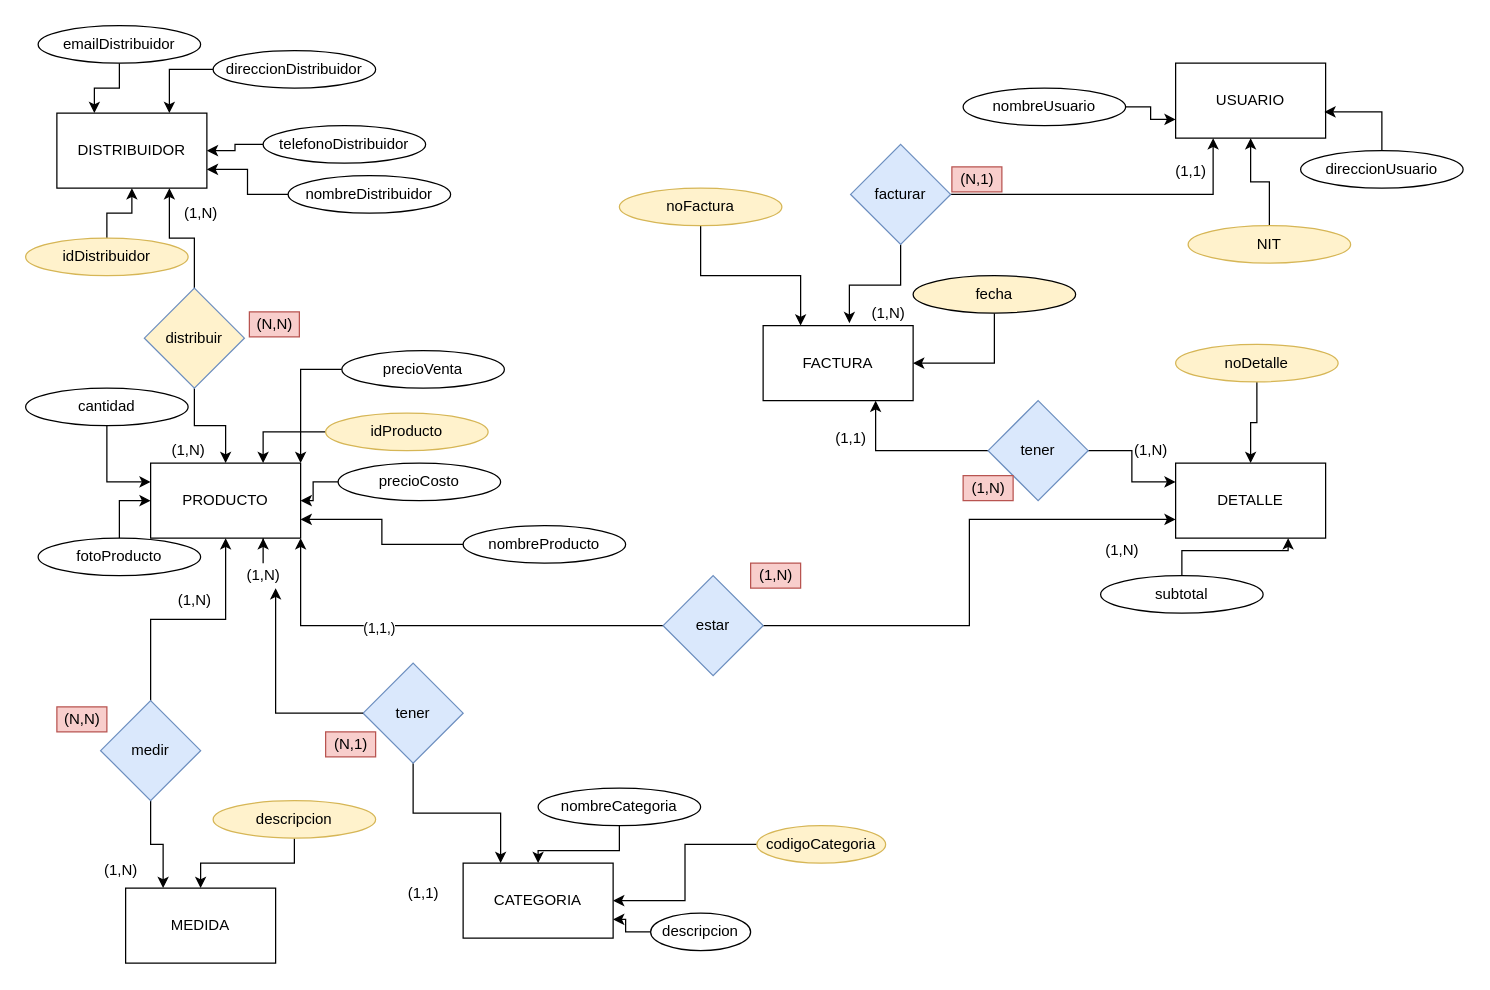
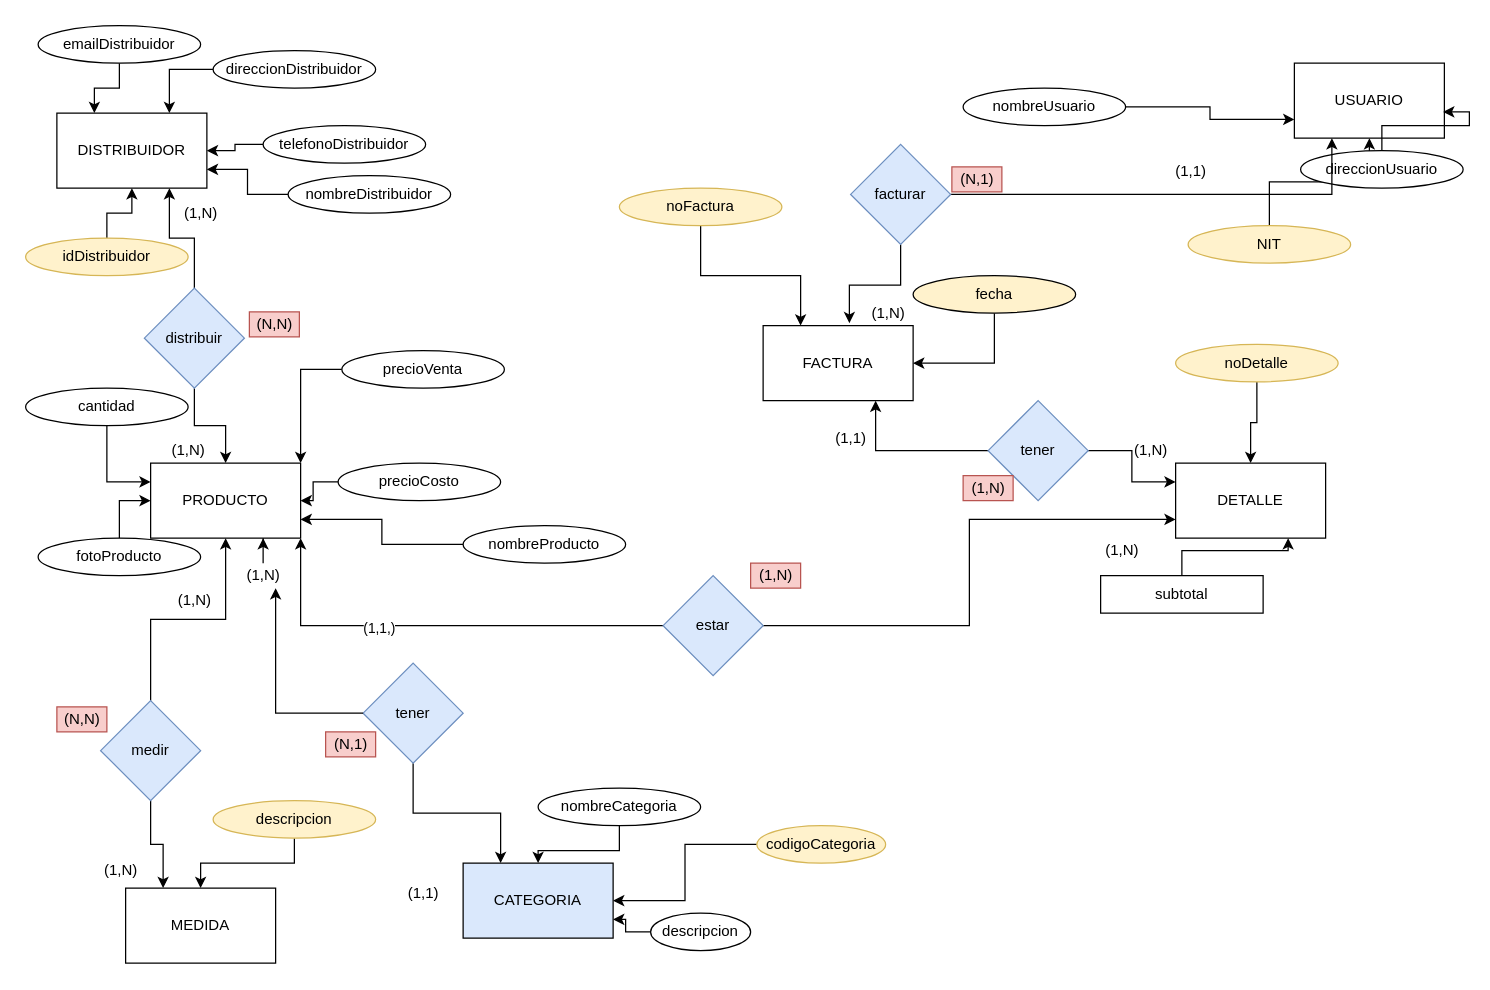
node "USUARIO": moved (1251, 101) -> (1369, 101)
node "distribuir": fillcolor #fff2cc -> #dae8fc
edge "idProducto" -> "PRODUCTO": removed
node "idProducto": removed
node "subtotal": shape ellipse -> rectangle
node "CATEGORIA": fillcolor #ffffff -> #dae8fc
